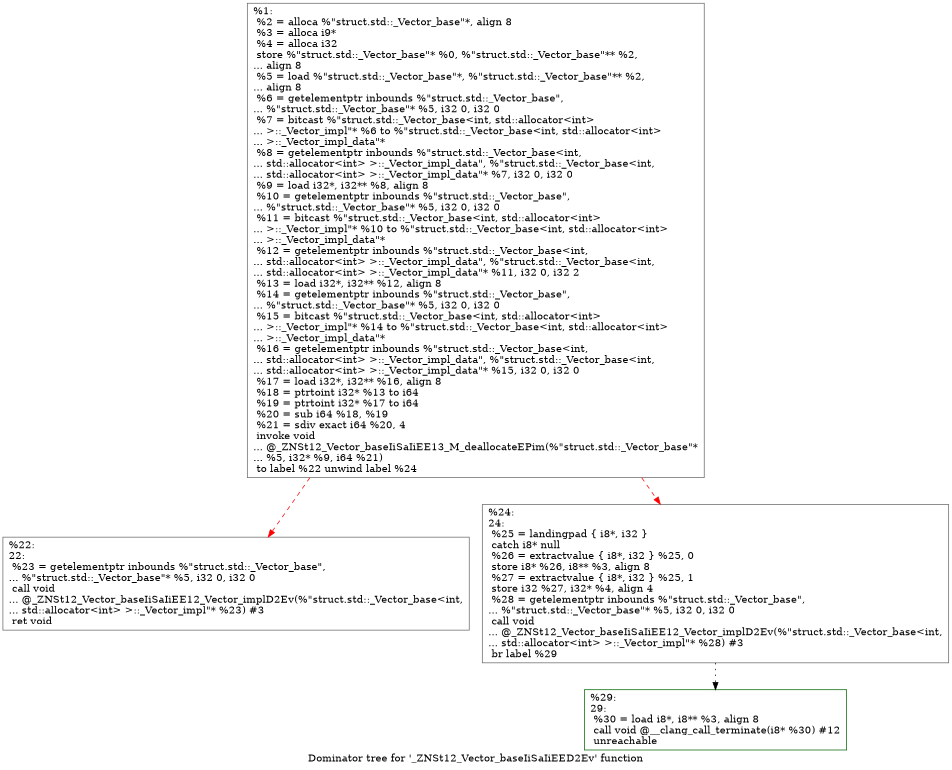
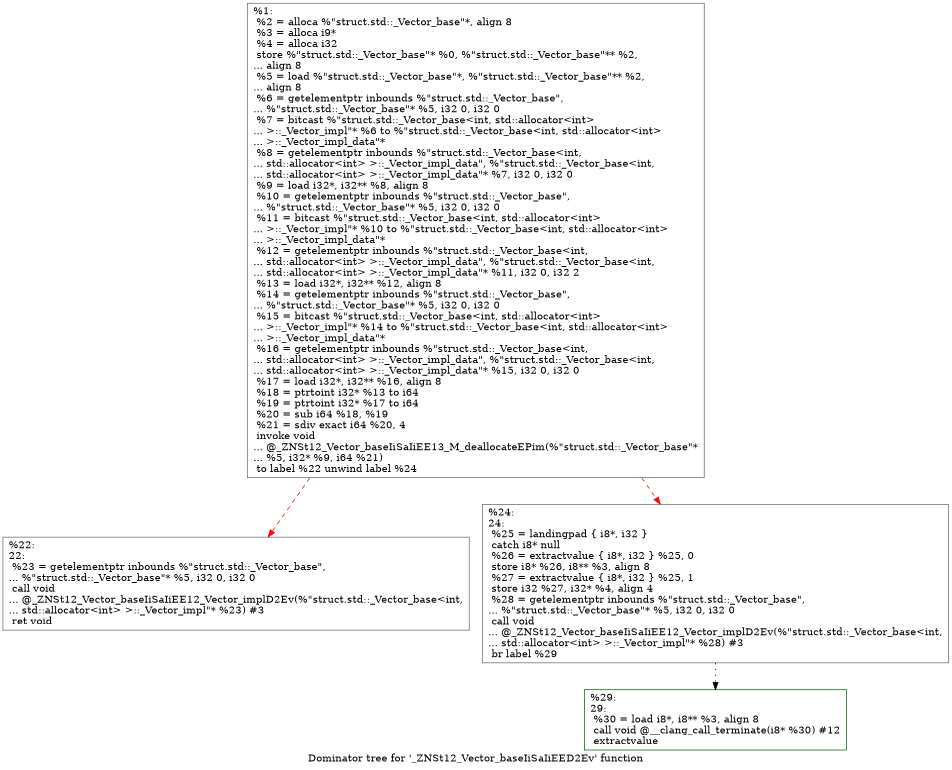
node "%29:": text "unreachable" -> "extractvalue"
